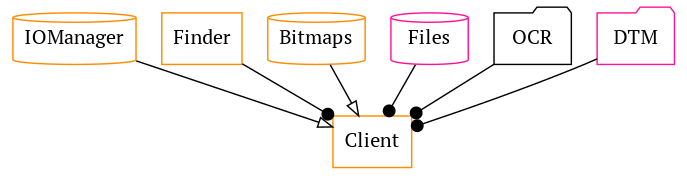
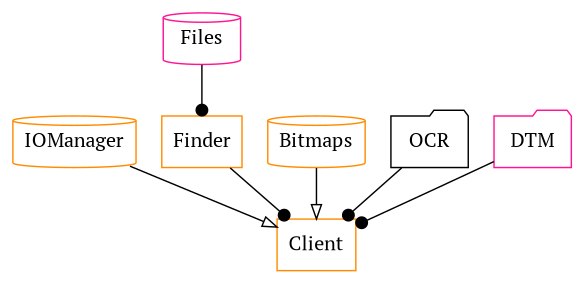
edge "Files" -> "Client": now "Files" -> "Finder"
